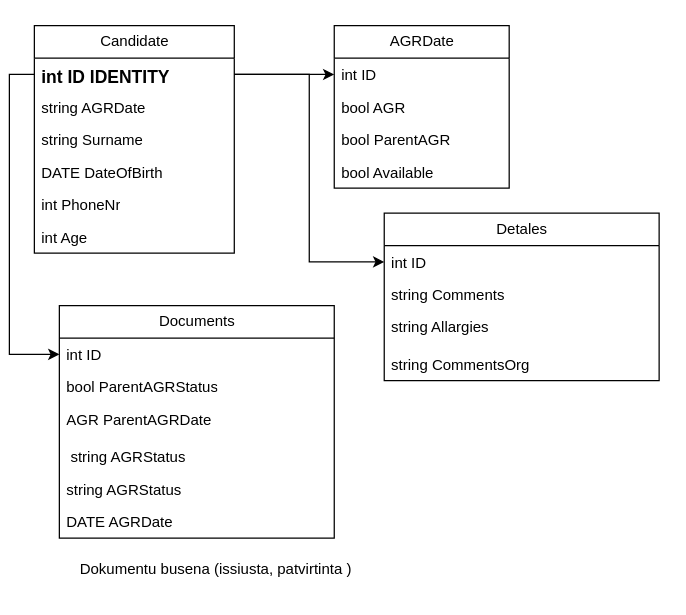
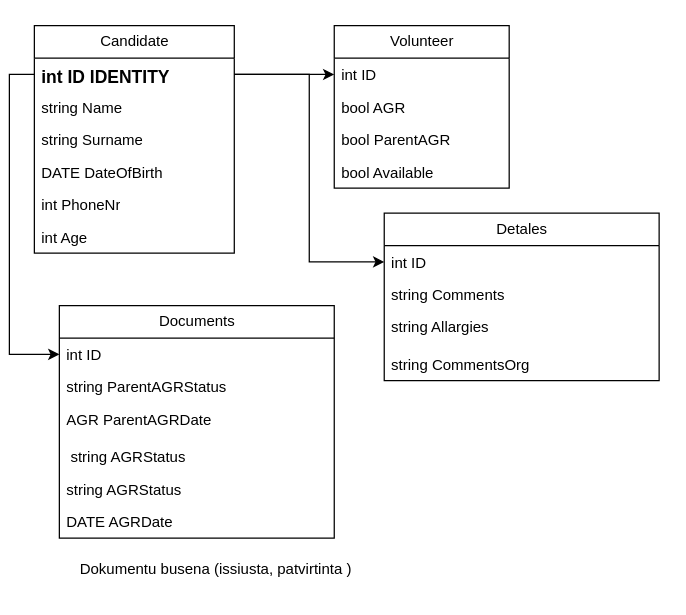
node "AGRDate": label "AGRDate" -> "Volunteer"
node "string AGRDate": label "string AGRDate" -> "string Name"
node "bool ParentAGRStatus": label "bool ParentAGRStatus" -> "string ParentAGRStatus"
